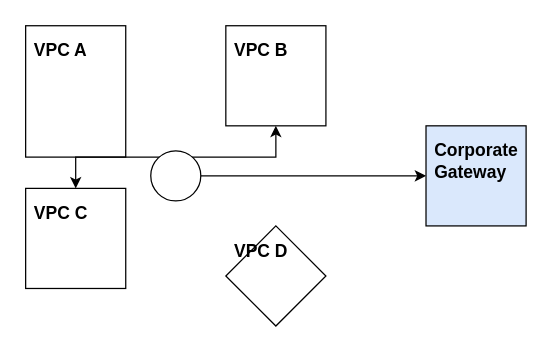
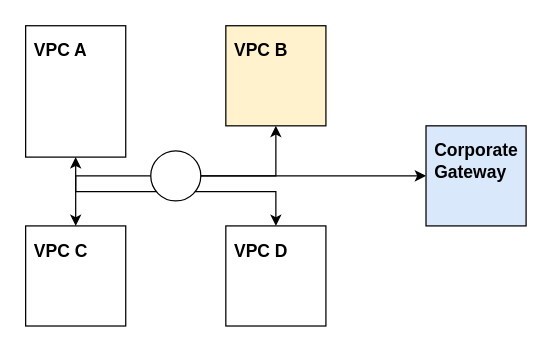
node "VPC B": fillcolor #ffffff -> #fff2cc
edge "VPC A" -- "VPC D": added
node "VPC C": moved (76, 238) -> (76, 276)
node "VPC D": shape diamond -> rectangle
